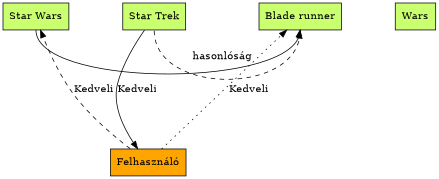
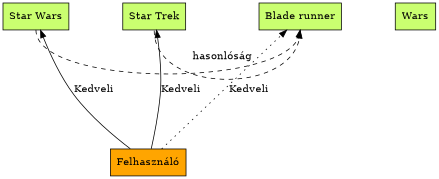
edge "Star Wars" -> "Blade runner": style solid -> dashed
edge "Star Trek" -> "Felhasználó": reversed
edge "Felhasználó" -> "Star Wars": style dashed -> solid
